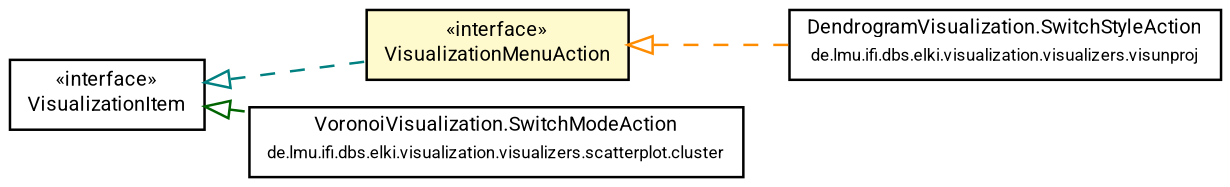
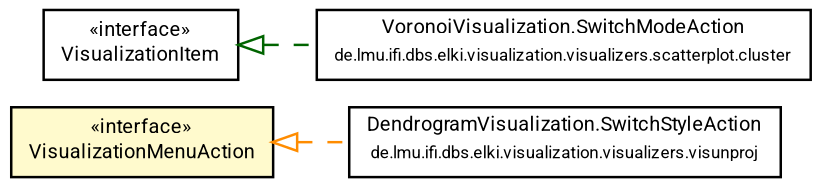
edge "VisualizationMenuAction" -> "VisualizationItem": removed
